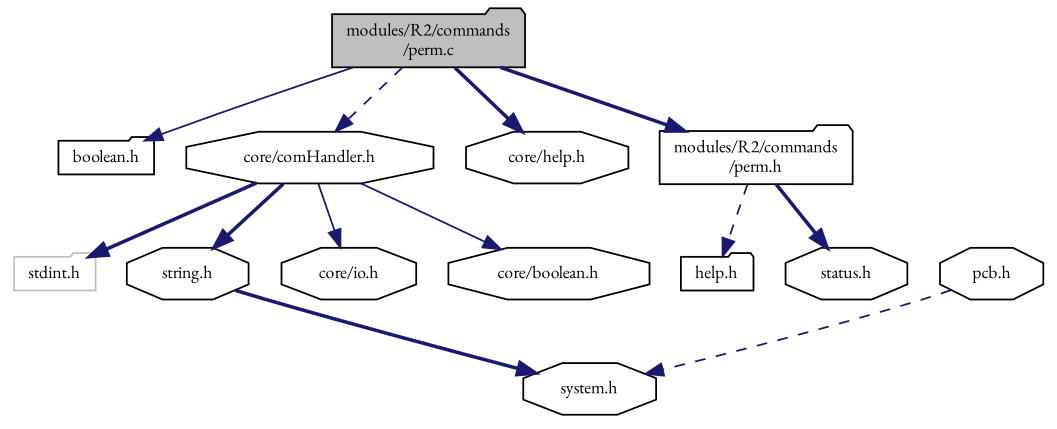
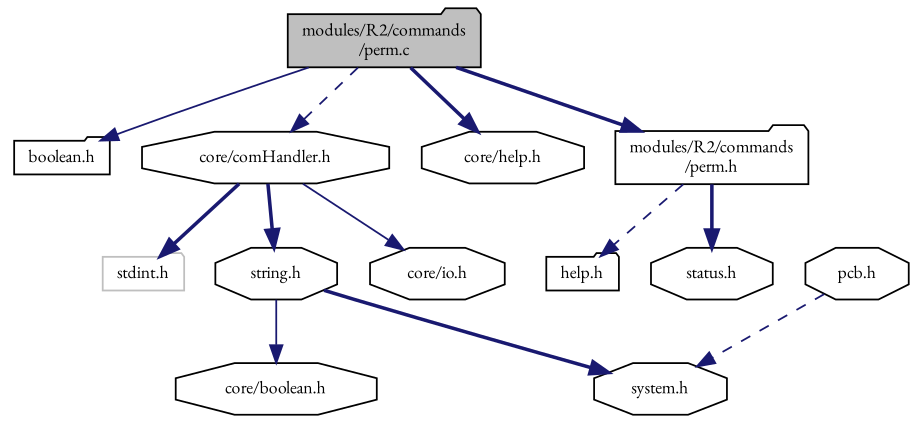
edge "core/comHandler.h" -> "core/boolean.h": now "string.h" -> "core/boolean.h"
